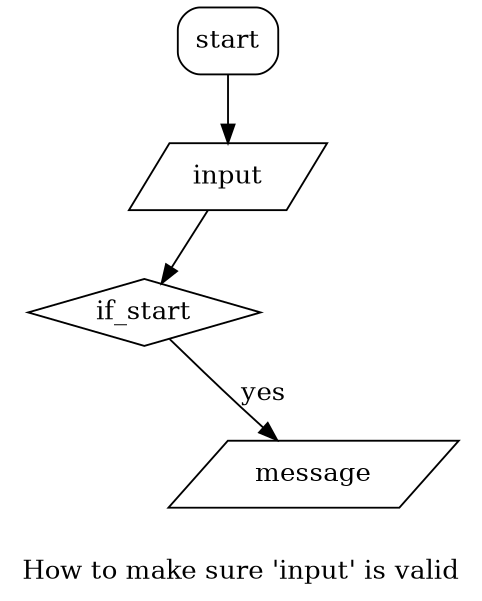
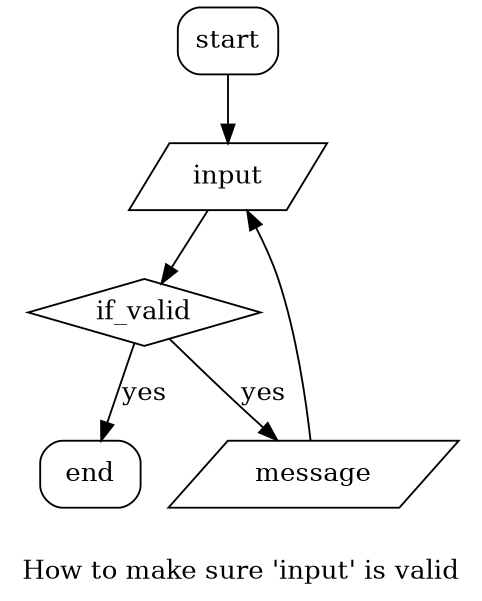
node "if_start": label "if_start" -> "if_valid"
edge "message" -> "input": added
node "end": added
